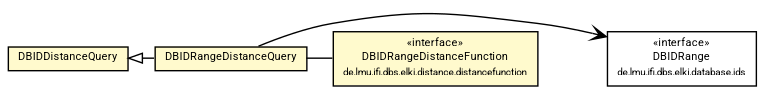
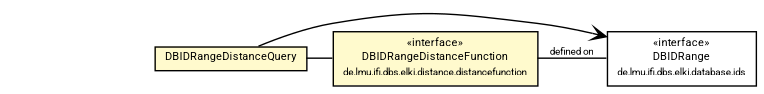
node "DBIDDistanceQuery": removed
edge "DBIDRangeDistanceFunction" -- "DBIDRange": added, label "defined on"
